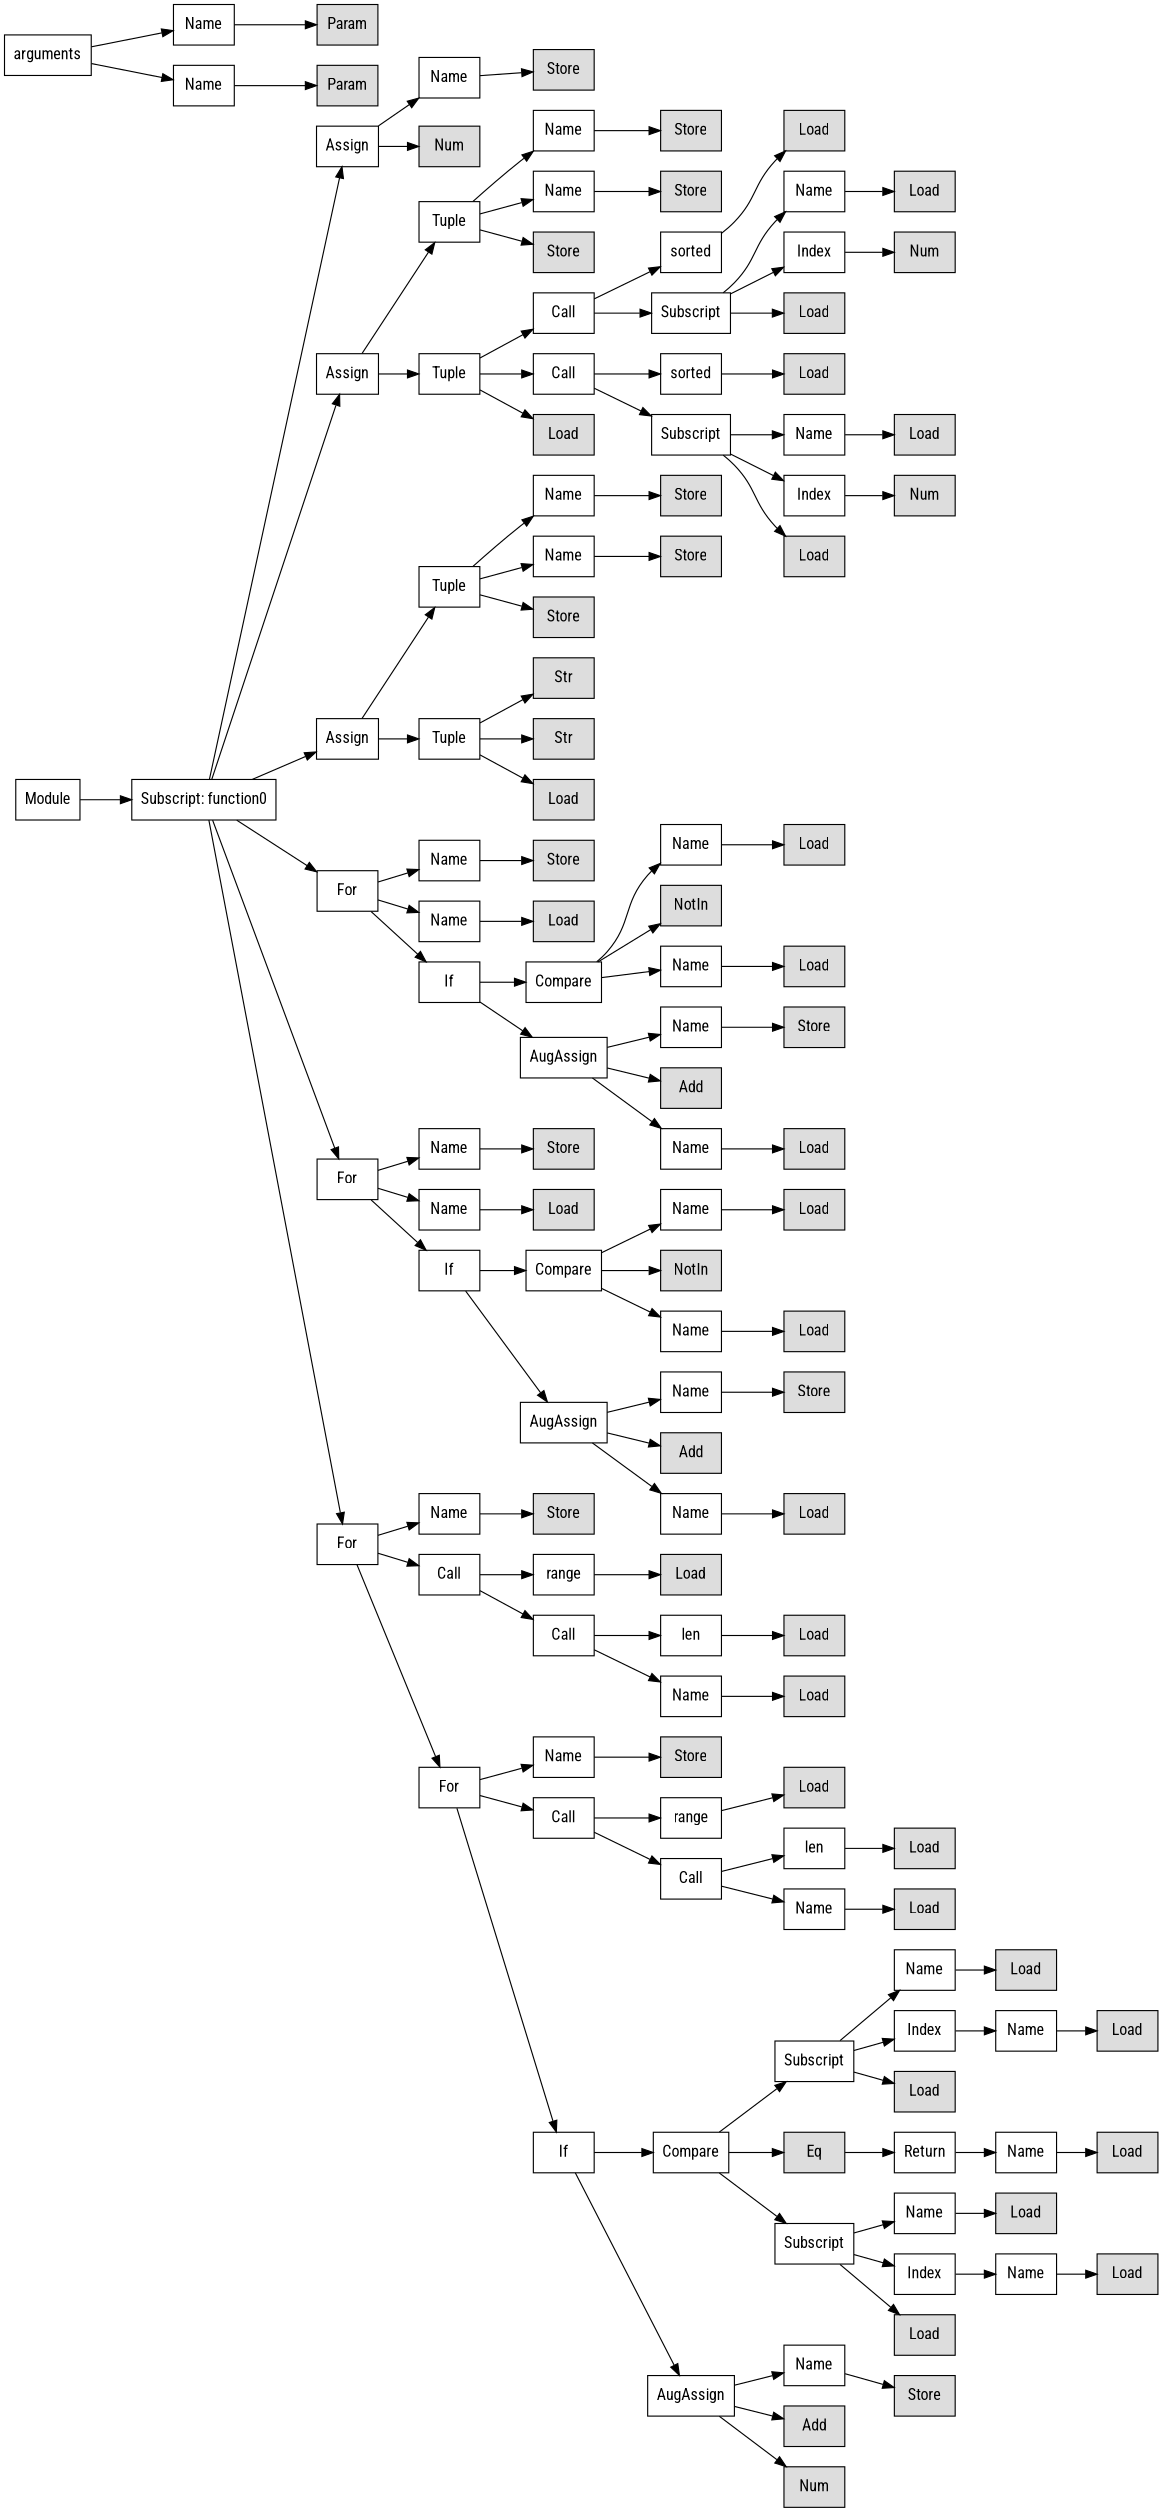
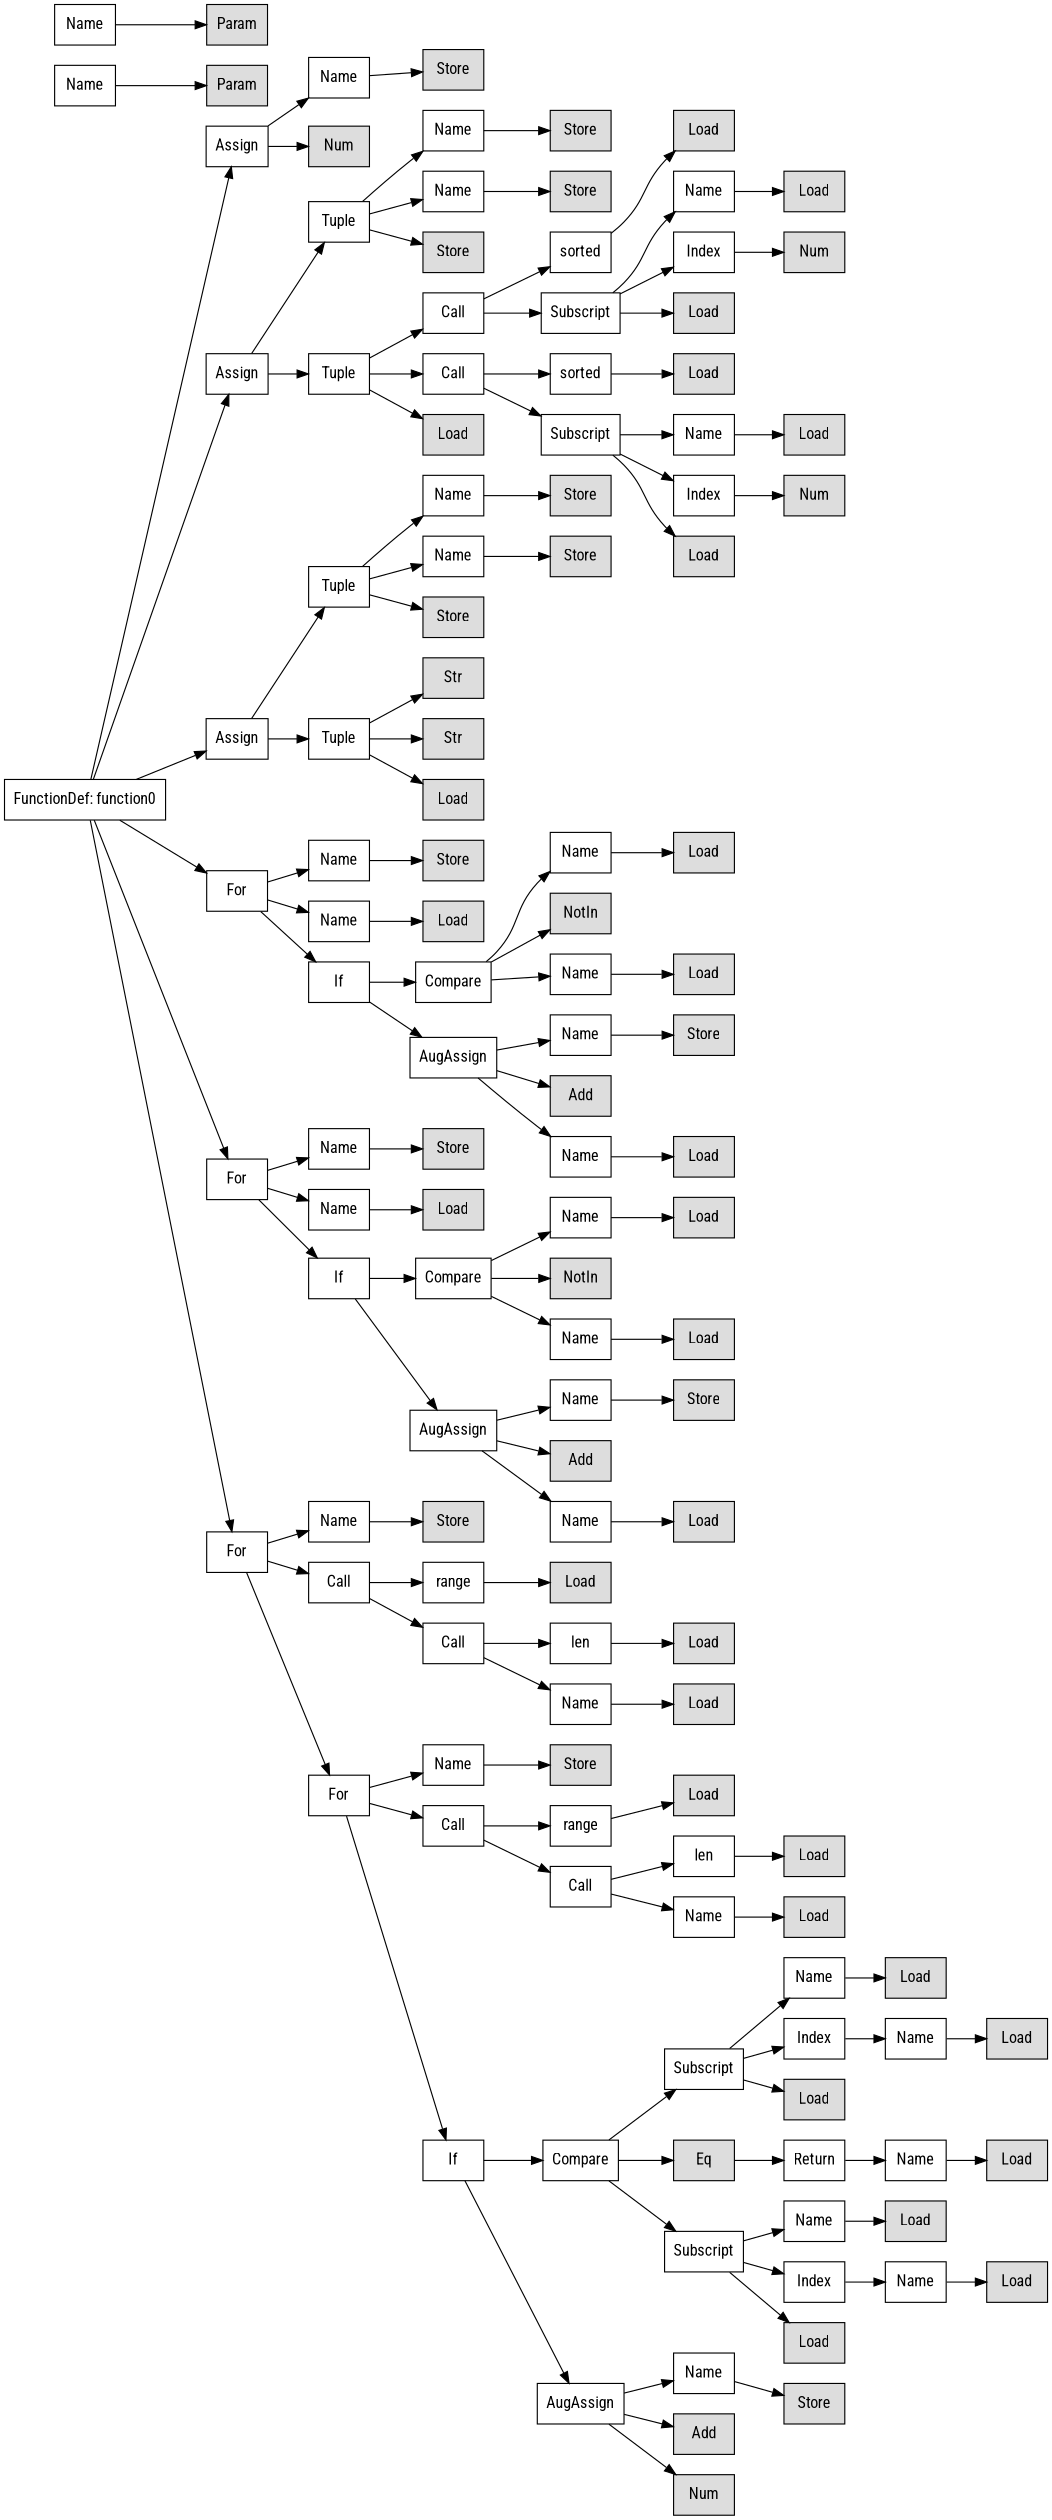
node "arguments": removed
node "Module": removed
node "Subscript: function0": label "Subscript: function0" -> "FunctionDef: function0"
